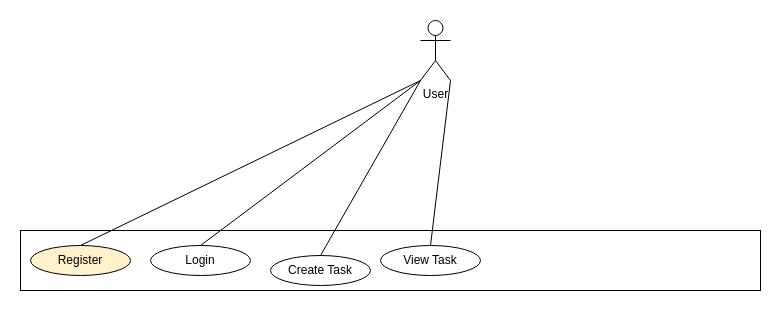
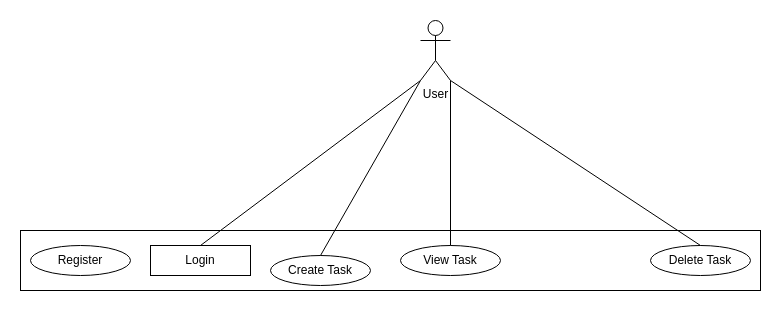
edge "User" -- "Delete Task": added
edge "User" -- "Register": removed
node "Register": fillcolor #fff2cc -> #ffffff
node "Login": shape ellipse -> rectangle
node "View Task": moved (431, 261) -> (451, 261)
node "Delete Task": added
